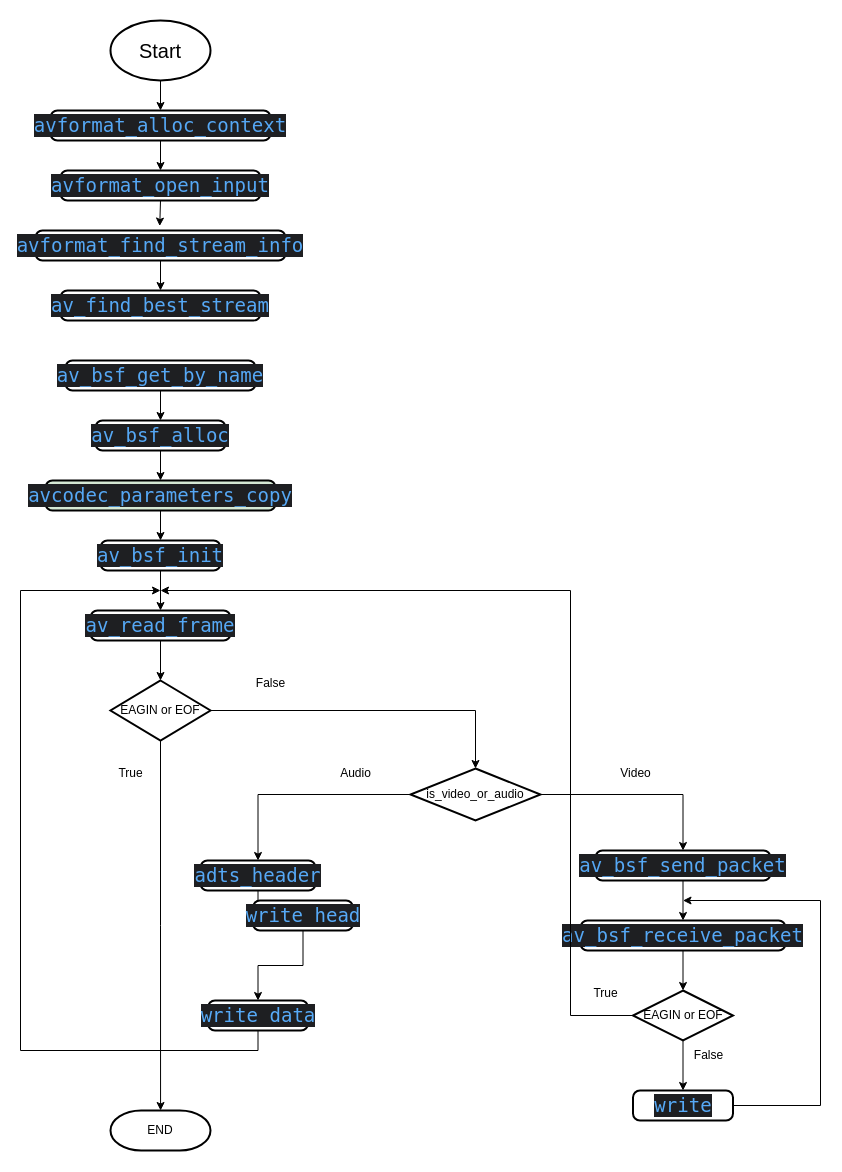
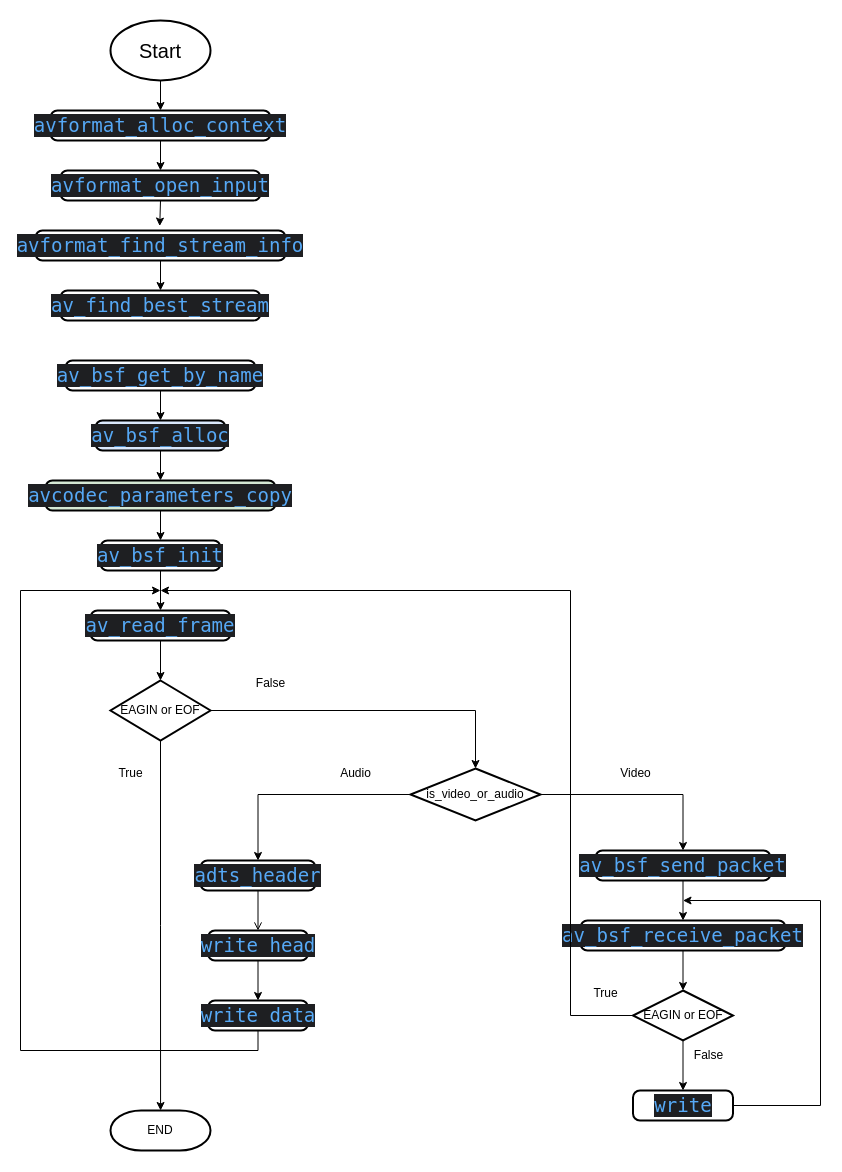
node "av_bsf_alloc": fillcolor #ffffff -> #dae8fc
node "write head": moved (303, 916) -> (258, 946)
